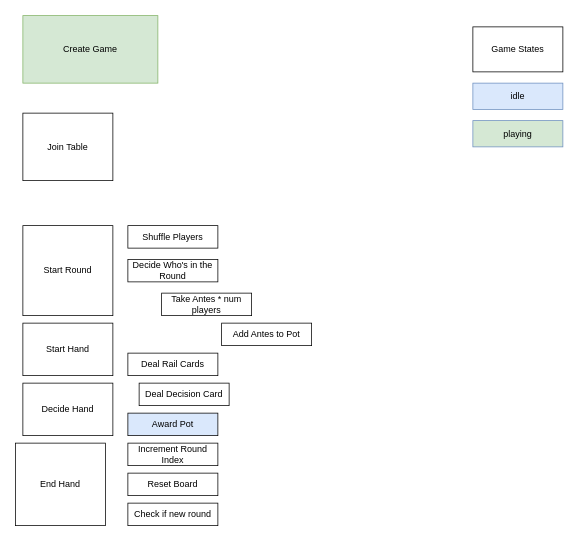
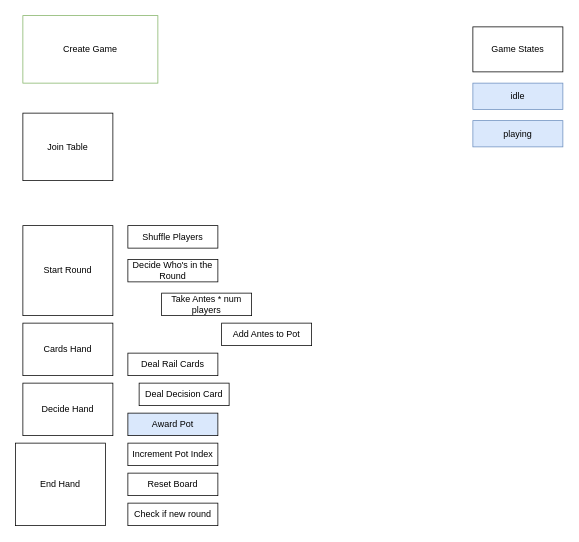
node "Create Game": fillcolor #d5e8d4 -> #ffffff
node "playing": fillcolor #d5e8d4 -> #dae8fc
node "Start Hand": label "Start Hand" -> "Cards Hand"
node "Increment Round Index": label "Increment Round Index" -> "Increment Pot Index"
